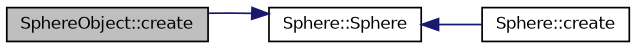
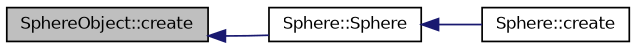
edge "SphereObject::create" -> "Sphere::Sphere": reversed
